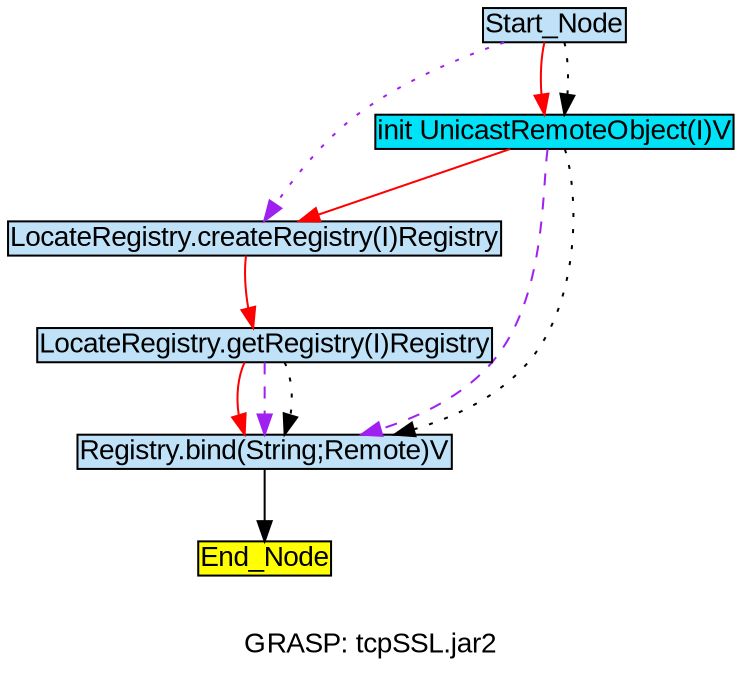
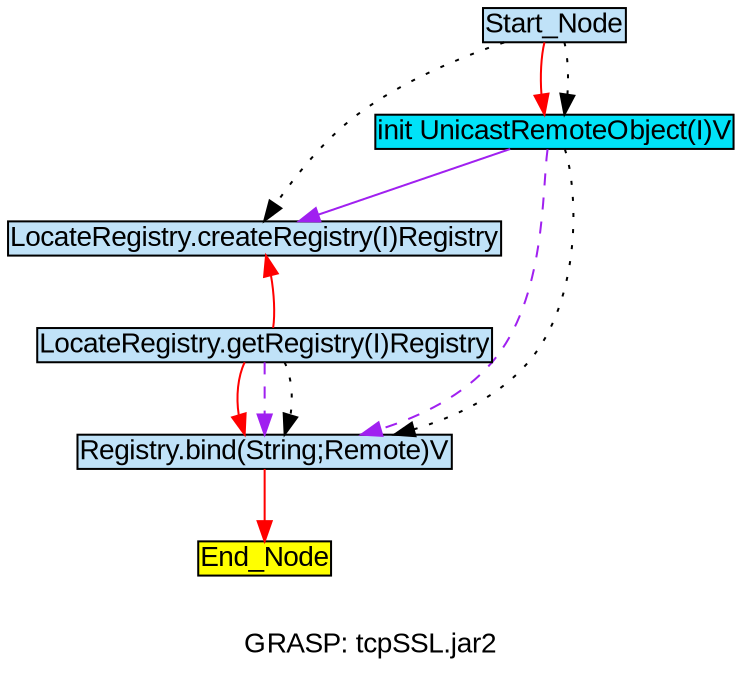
edge "Start_Node" -> "LocateRegistry.createRegistry(I)Registry": color purple -> black
edge "init UnicastRemoteObject(I)V" -> "LocateRegistry.createRegistry(I)Registry": color red -> purple
edge "LocateRegistry.createRegistry(I)Registry" -> "LocateRegistry.getRegistry(I)Registry": reversed
edge "Registry.bind(String;Remote)V" -> "End_Node": color black -> red
